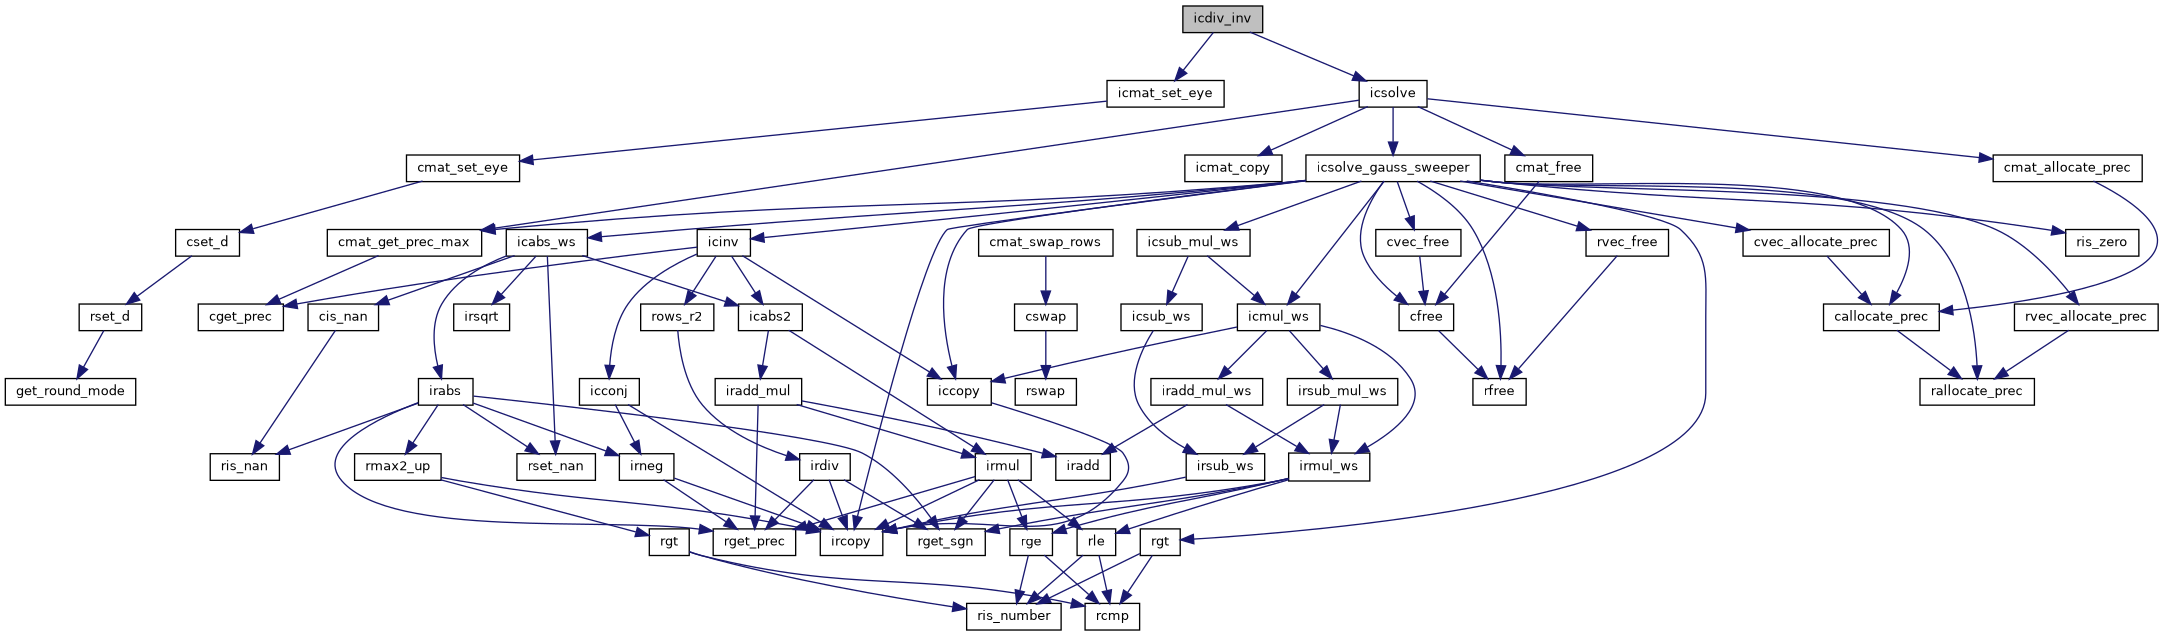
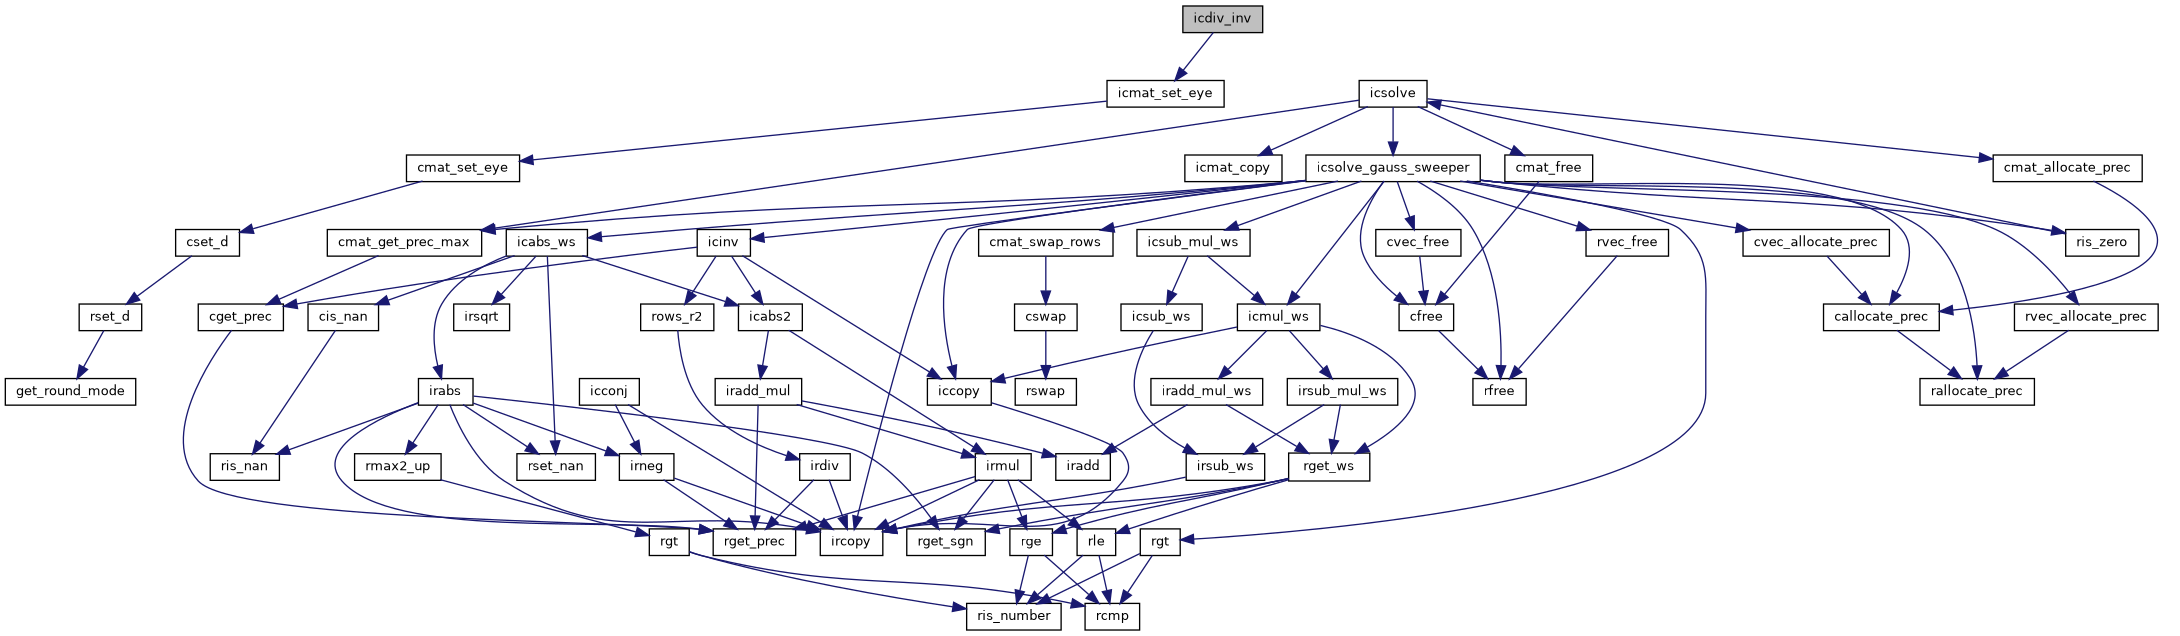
edge "icdiv_inv" -> "icsolve": now "ris_zero" -> "icsolve"
edge "icsolve_gauss_sweeper" -> "cmat_swap_rows": added
edge "icinv" -> "icconj": removed
node "irmul_ws": label "irmul_ws" -> "rget_ws"
edge "irdiv" -> "rget_sgn": removed
edge "rmax2_up" -> "ircopy": now "irabs" -> "ircopy"
edge "cget_prec" -> "rget_prec": added
